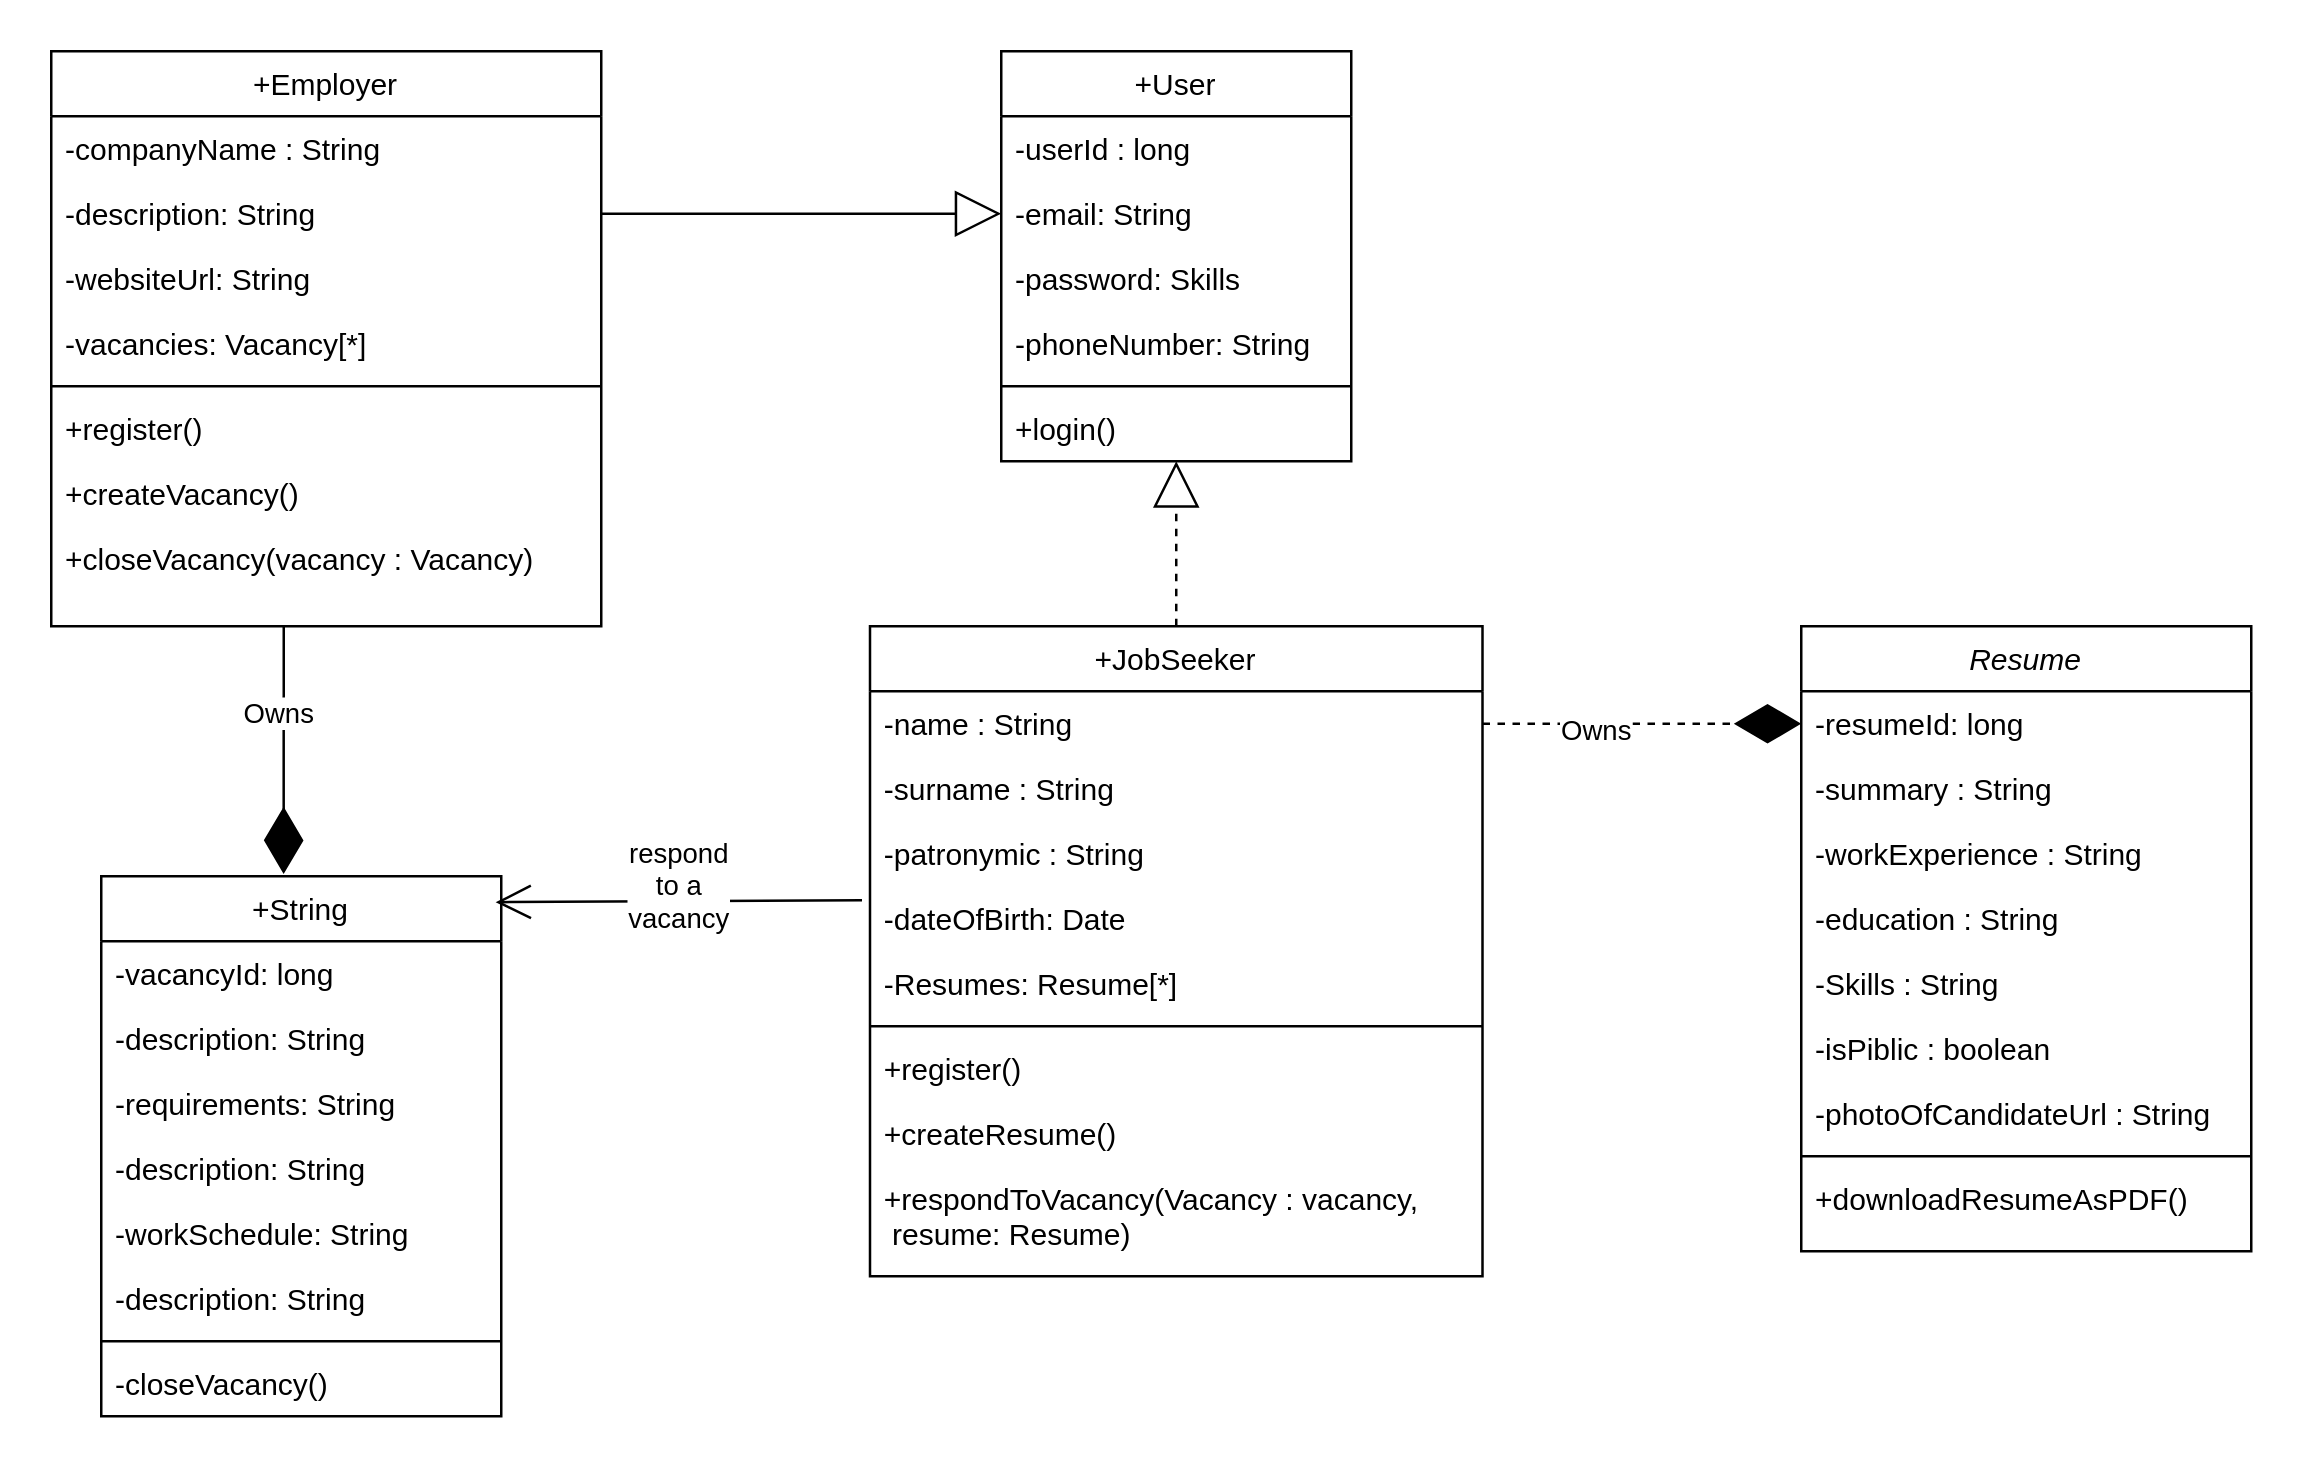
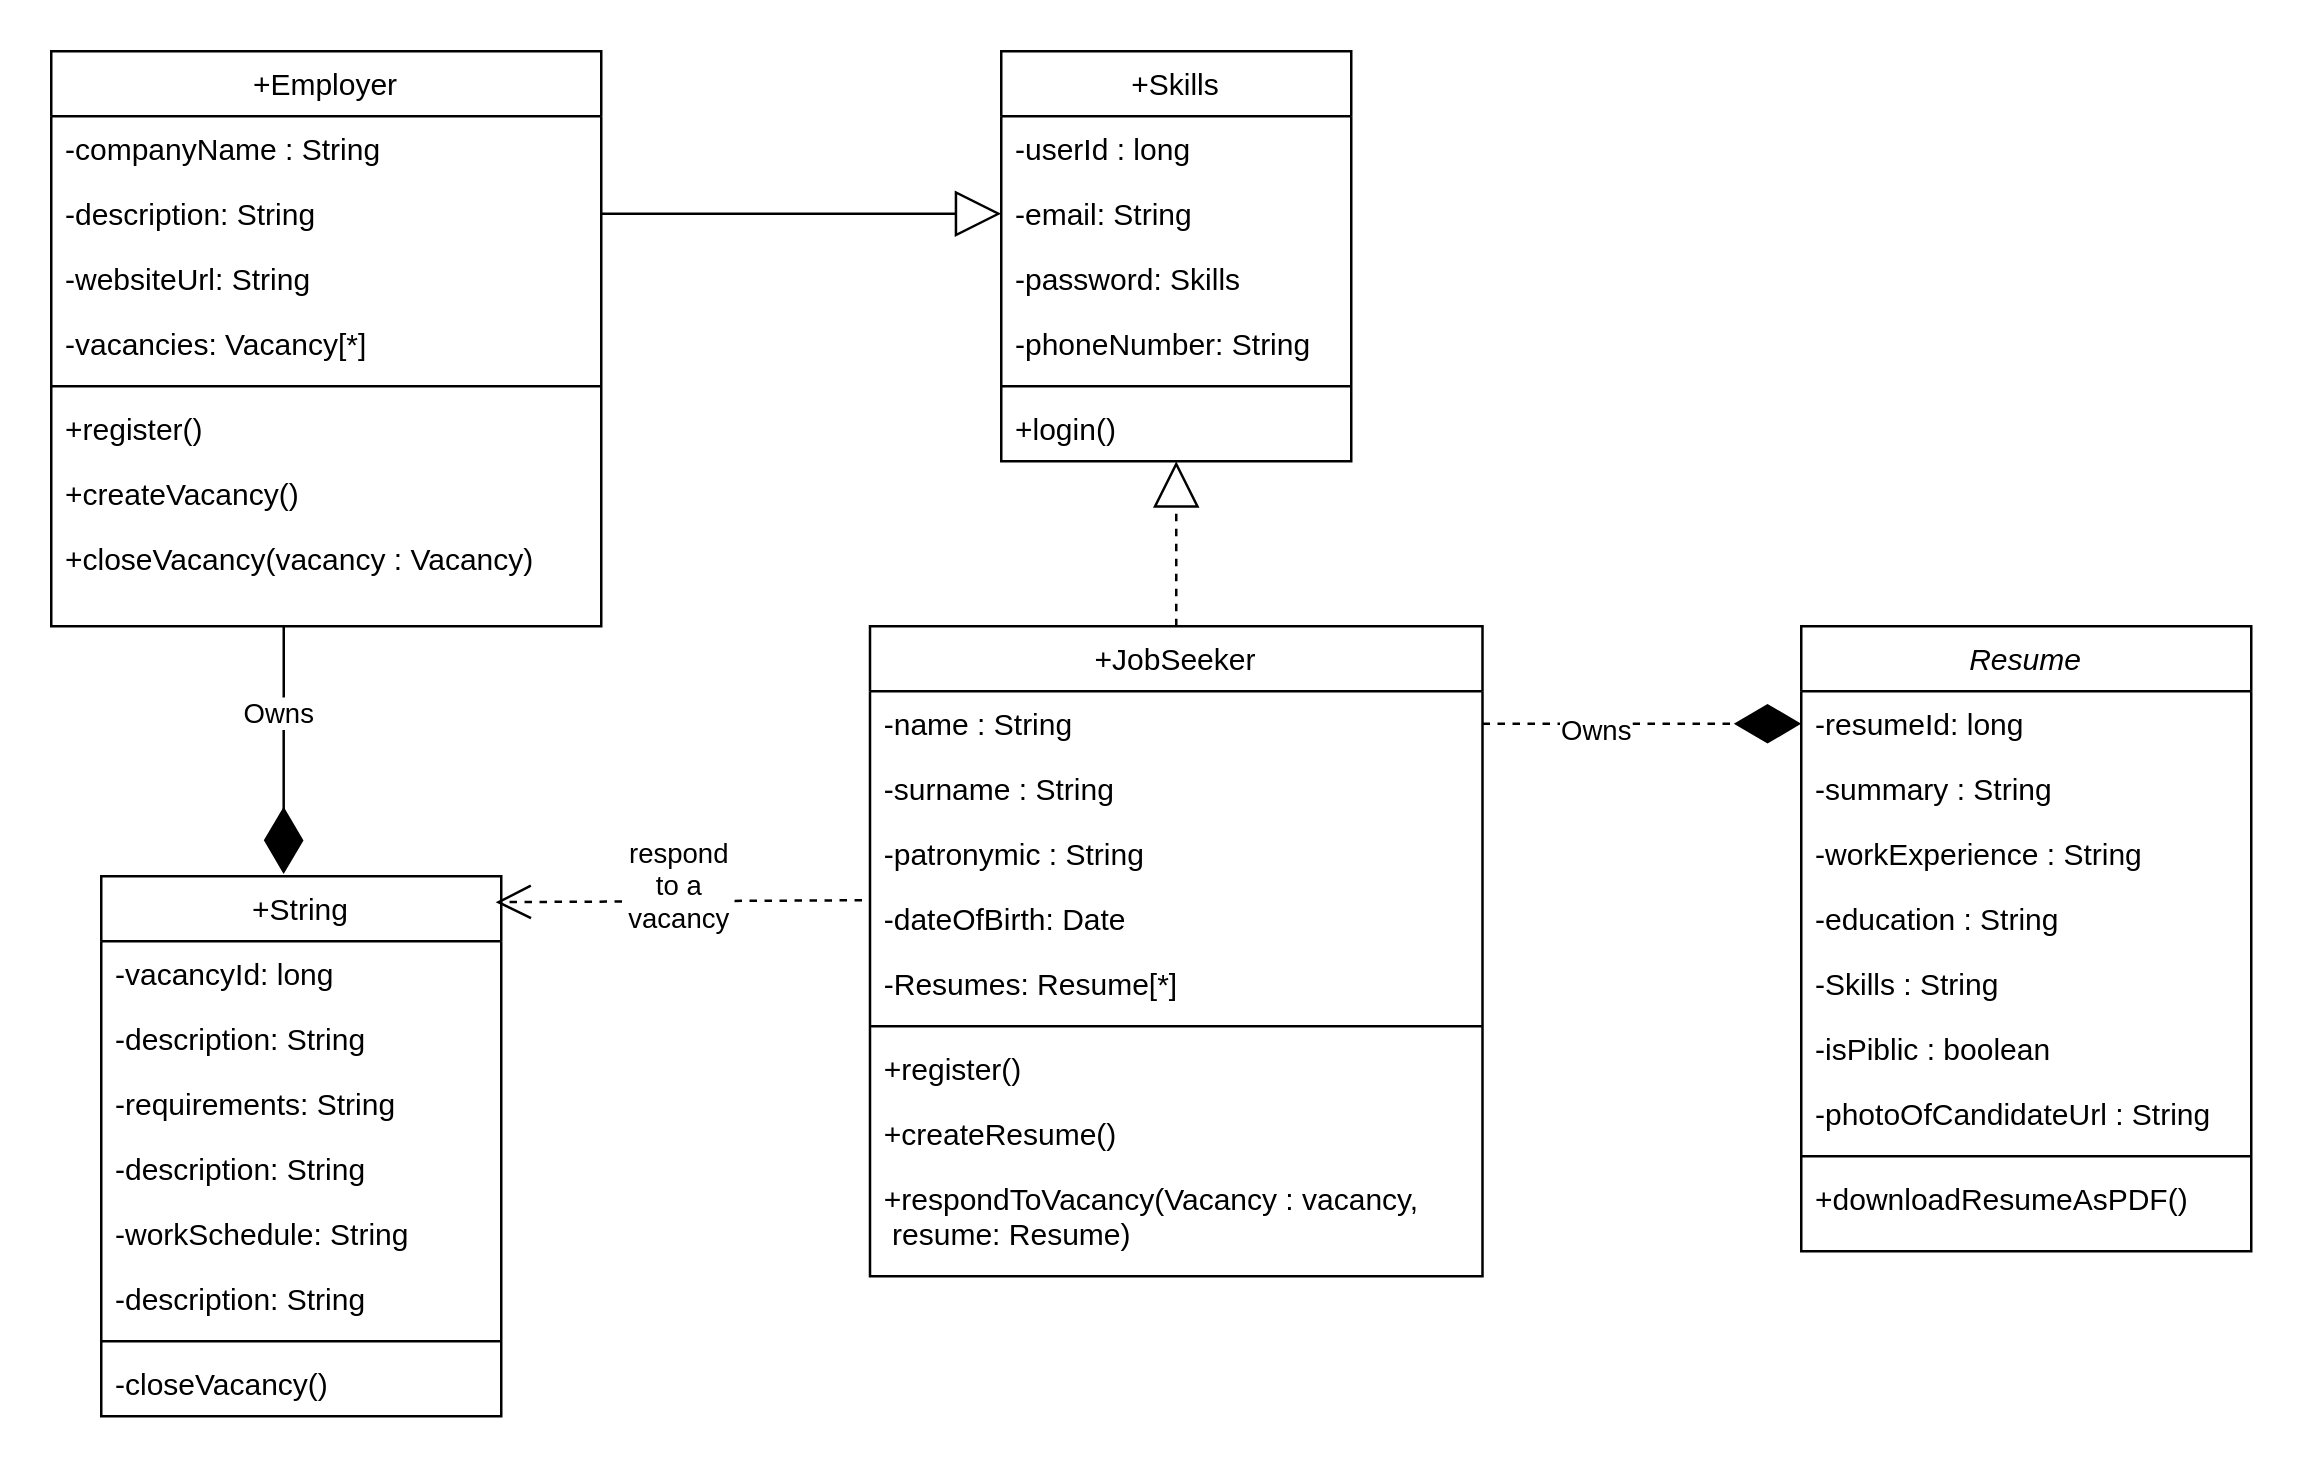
node "+User": label "+User" -> "+Skills"
edge "-dateOfBirth: Date" -> "+String": style solid -> dashed
